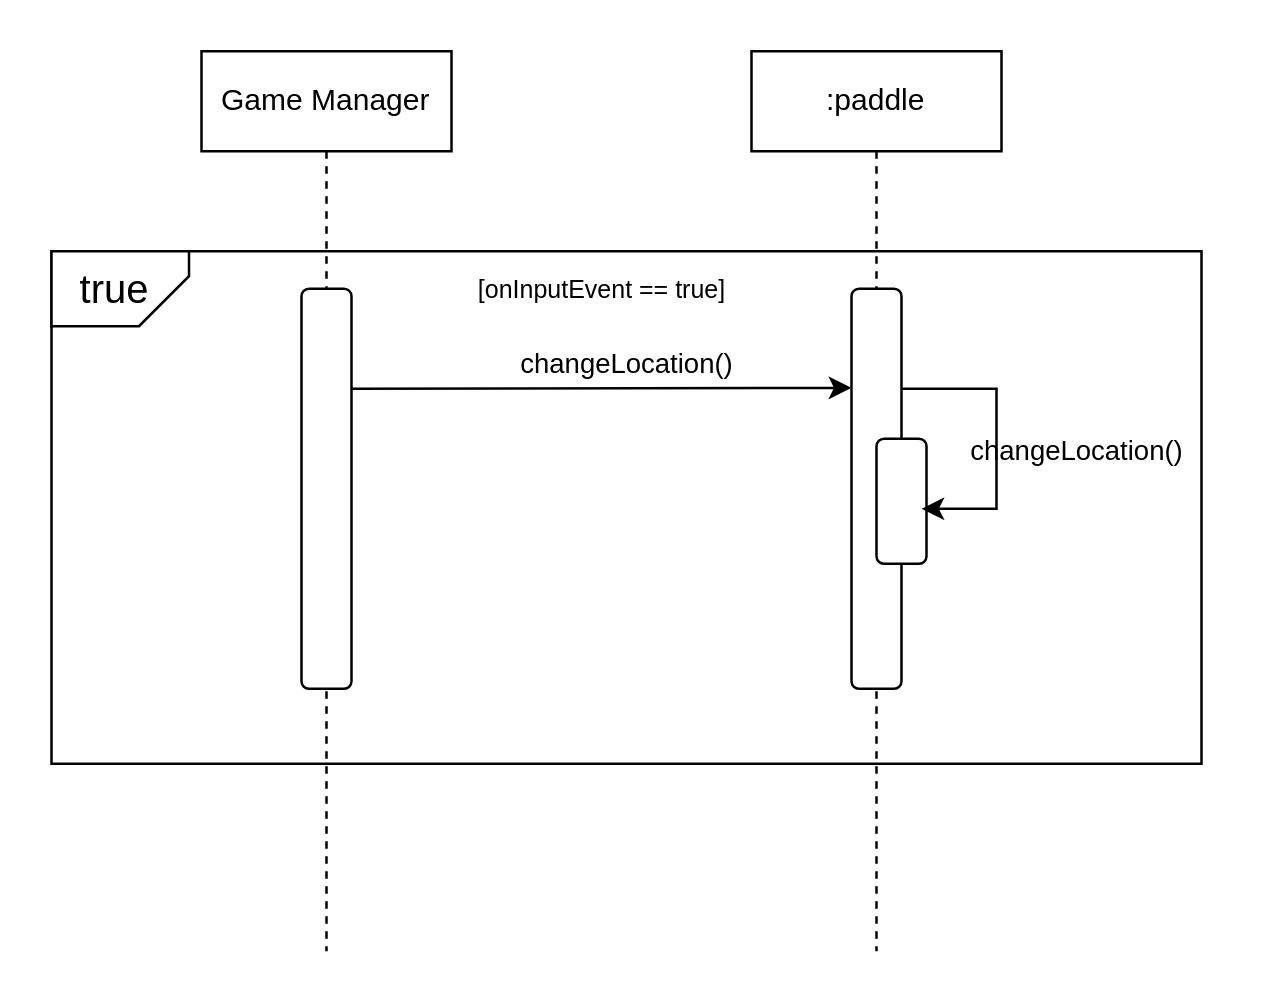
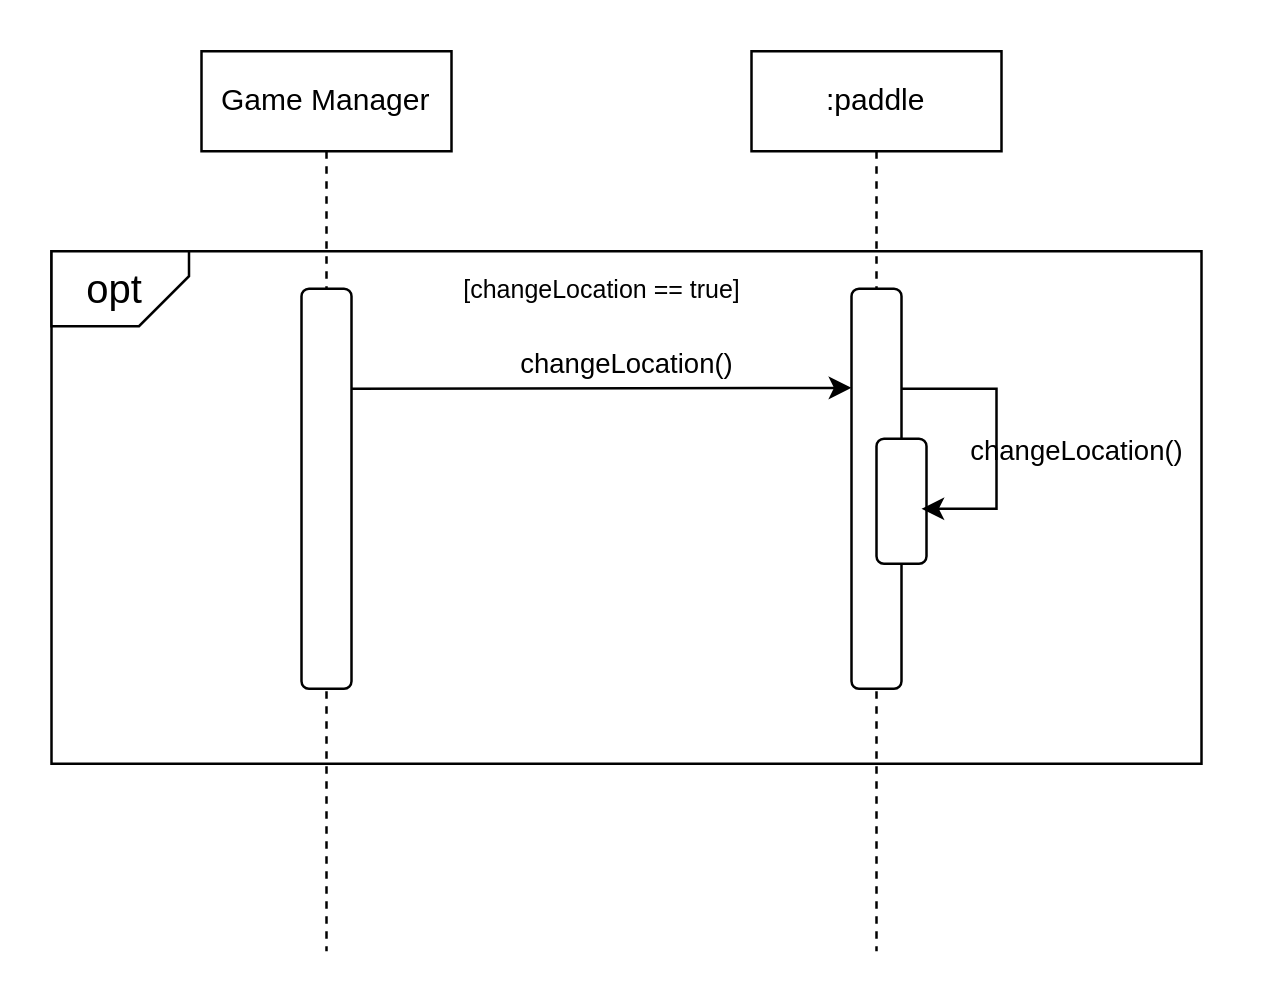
node "true": label "true" -> "opt"
node "[onInputEvent == true]": label "[onInputEvent == true]" -> "[changeLocation == true]"
